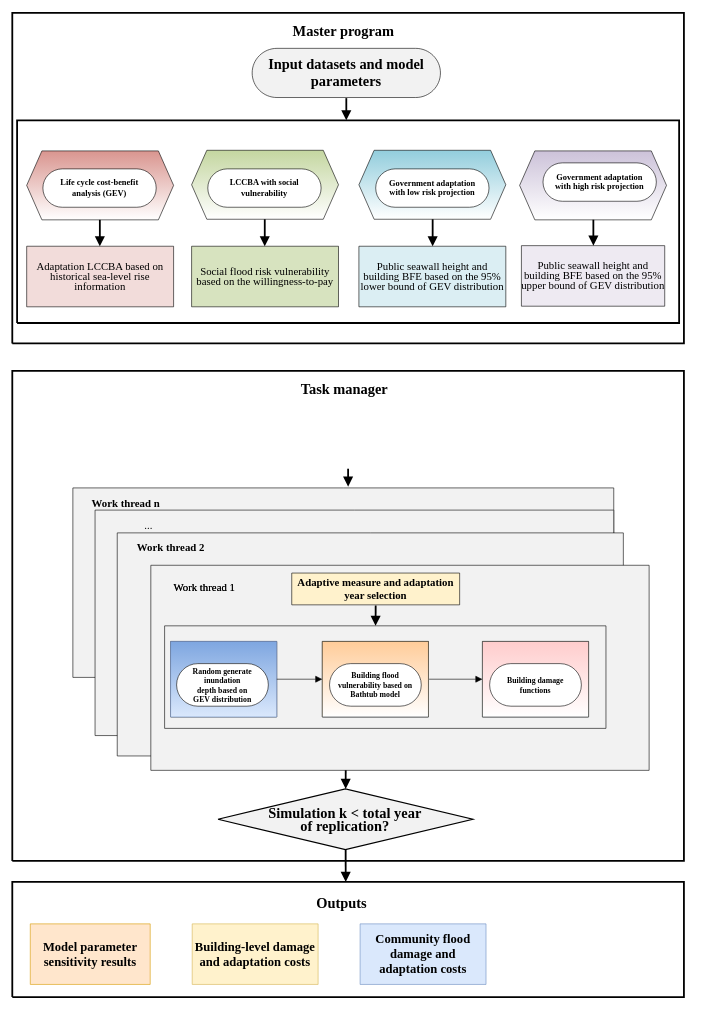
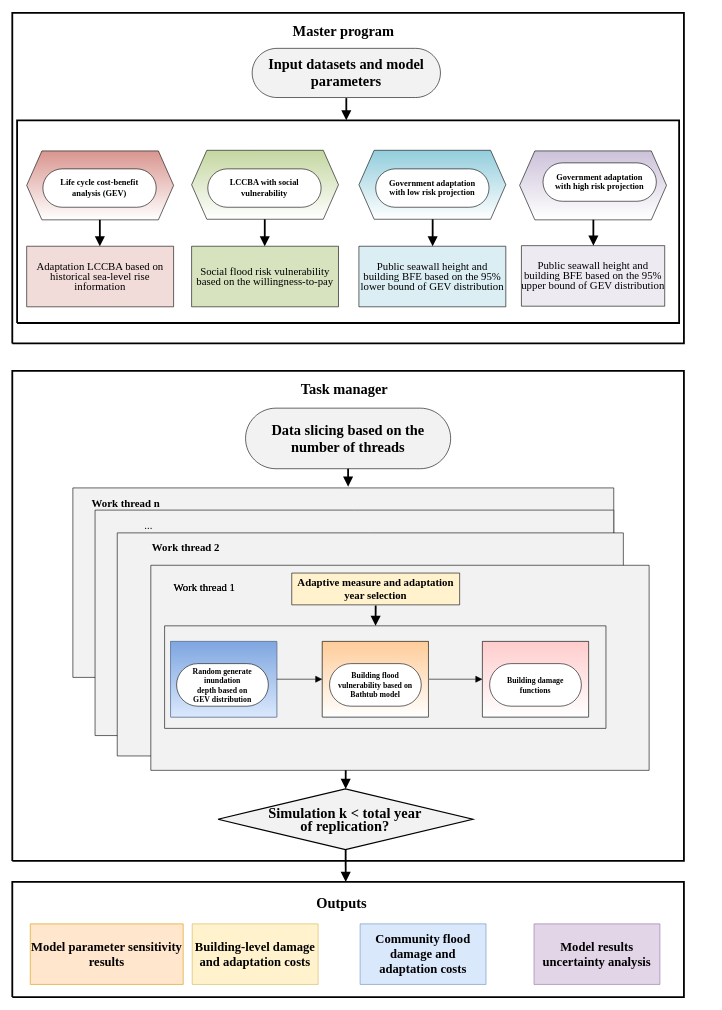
node "Data slicing based on the number of threads": added
node "Work thread 2": moved (171, 548) -> (186, 548)
node "Model parameter sensitivity results": size 120x61 -> 153x61
node "Model results uncertainty analysis": added
